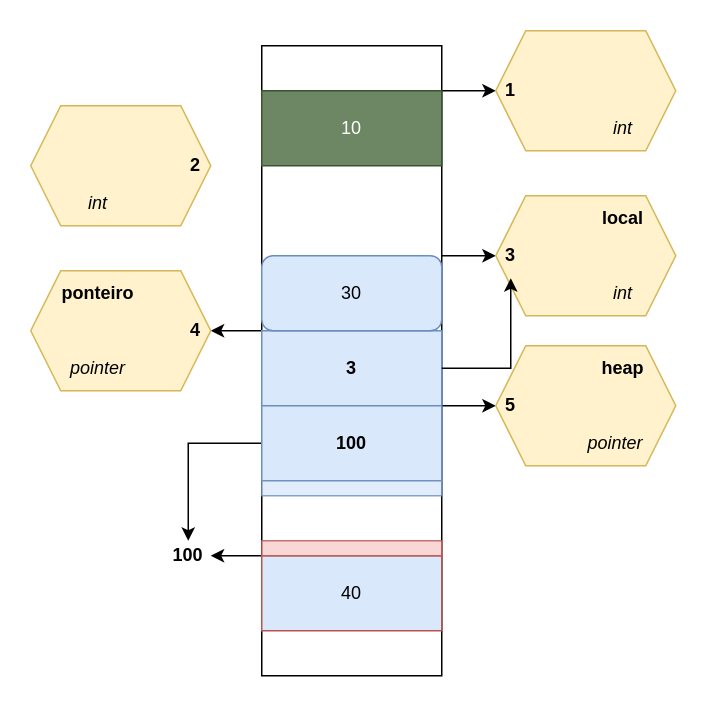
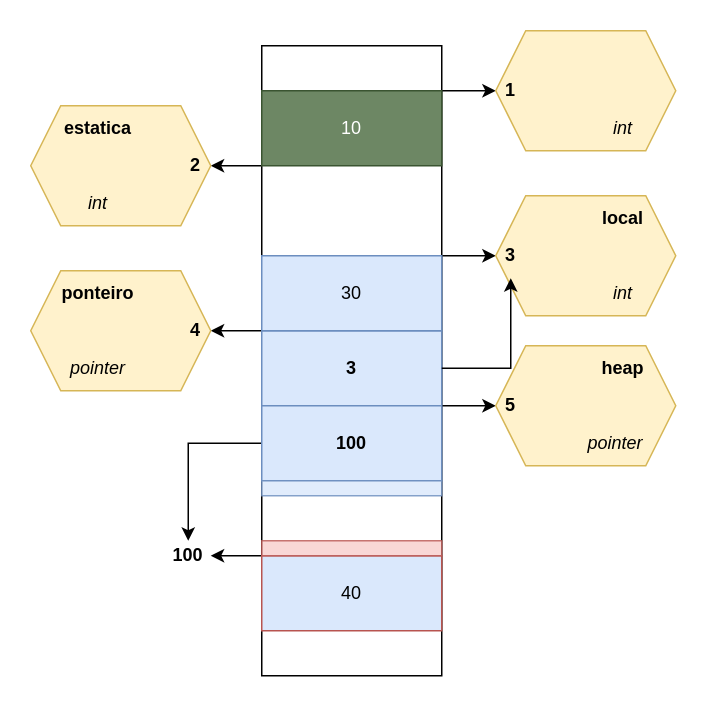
node "estatica": added
edge "10" -> "2": added
node "30": shape rounded rectangle -> rectangle
